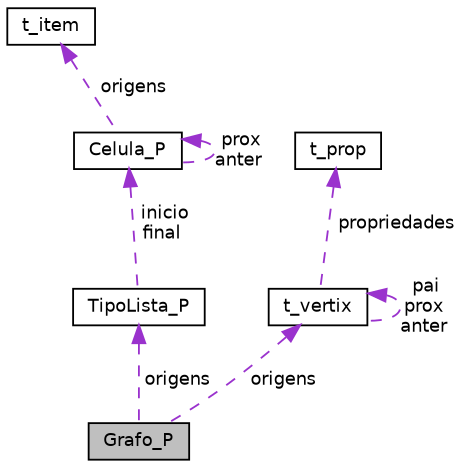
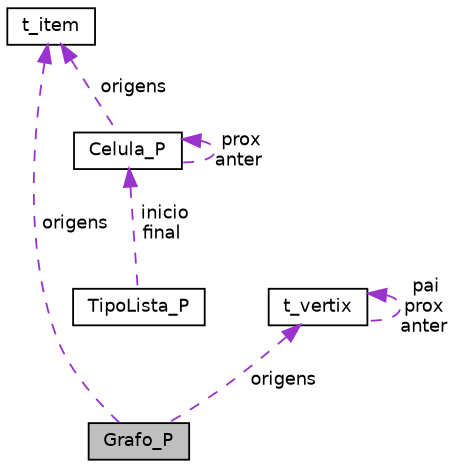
node "t_prop": removed
edge "Grafo_P" -> "TipoLista_P": now "Grafo_P" -> "t_item"
